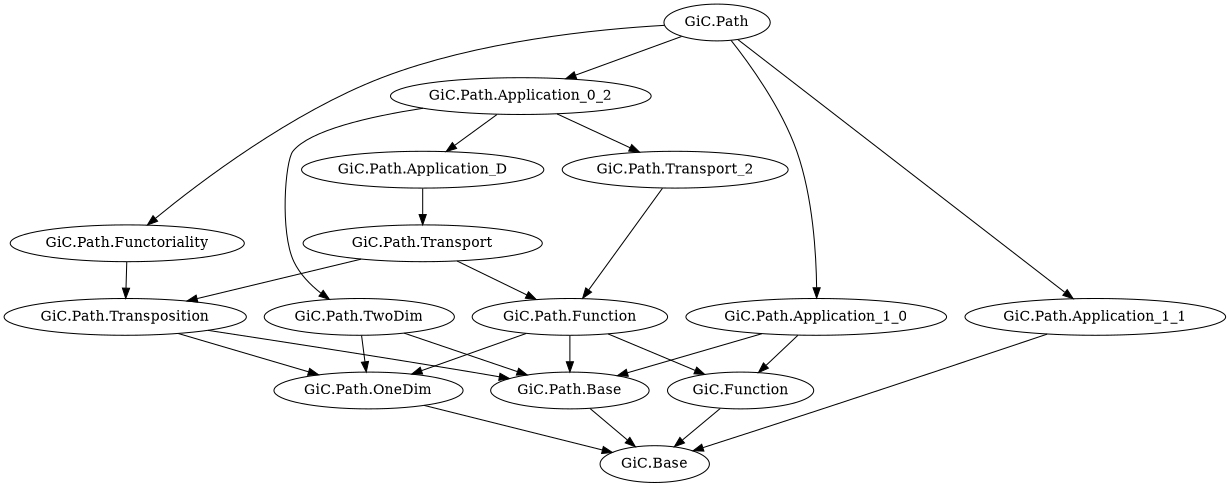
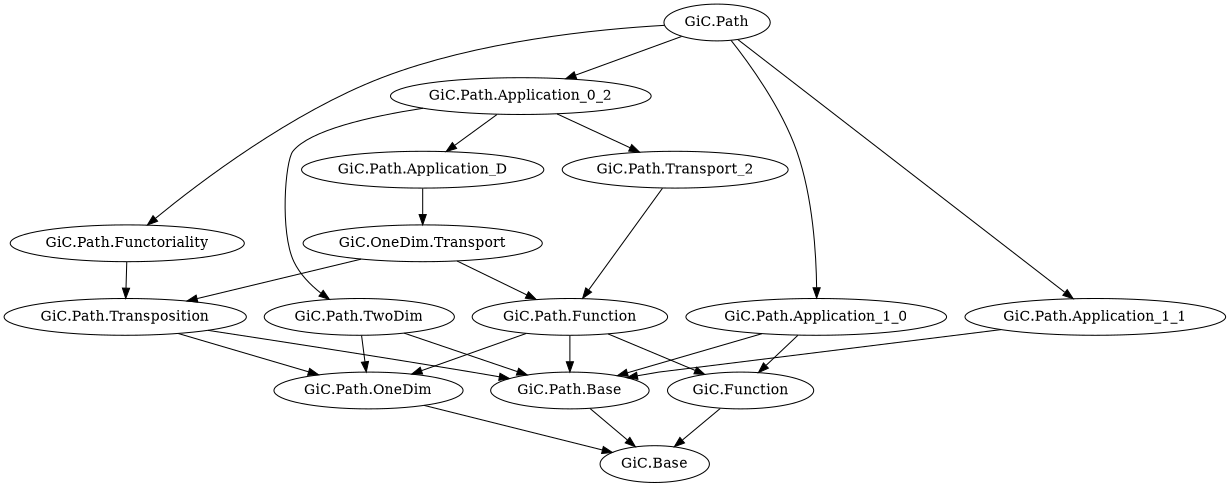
node "GiC.Path.Transport": label "GiC.Path.Transport" -> "GiC.OneDim.Transport"
edge "GiC.Path.Application_1_1" -> "GiC.Base": now "GiC.Path.Application_1_1" -> "GiC.Path.Base"
